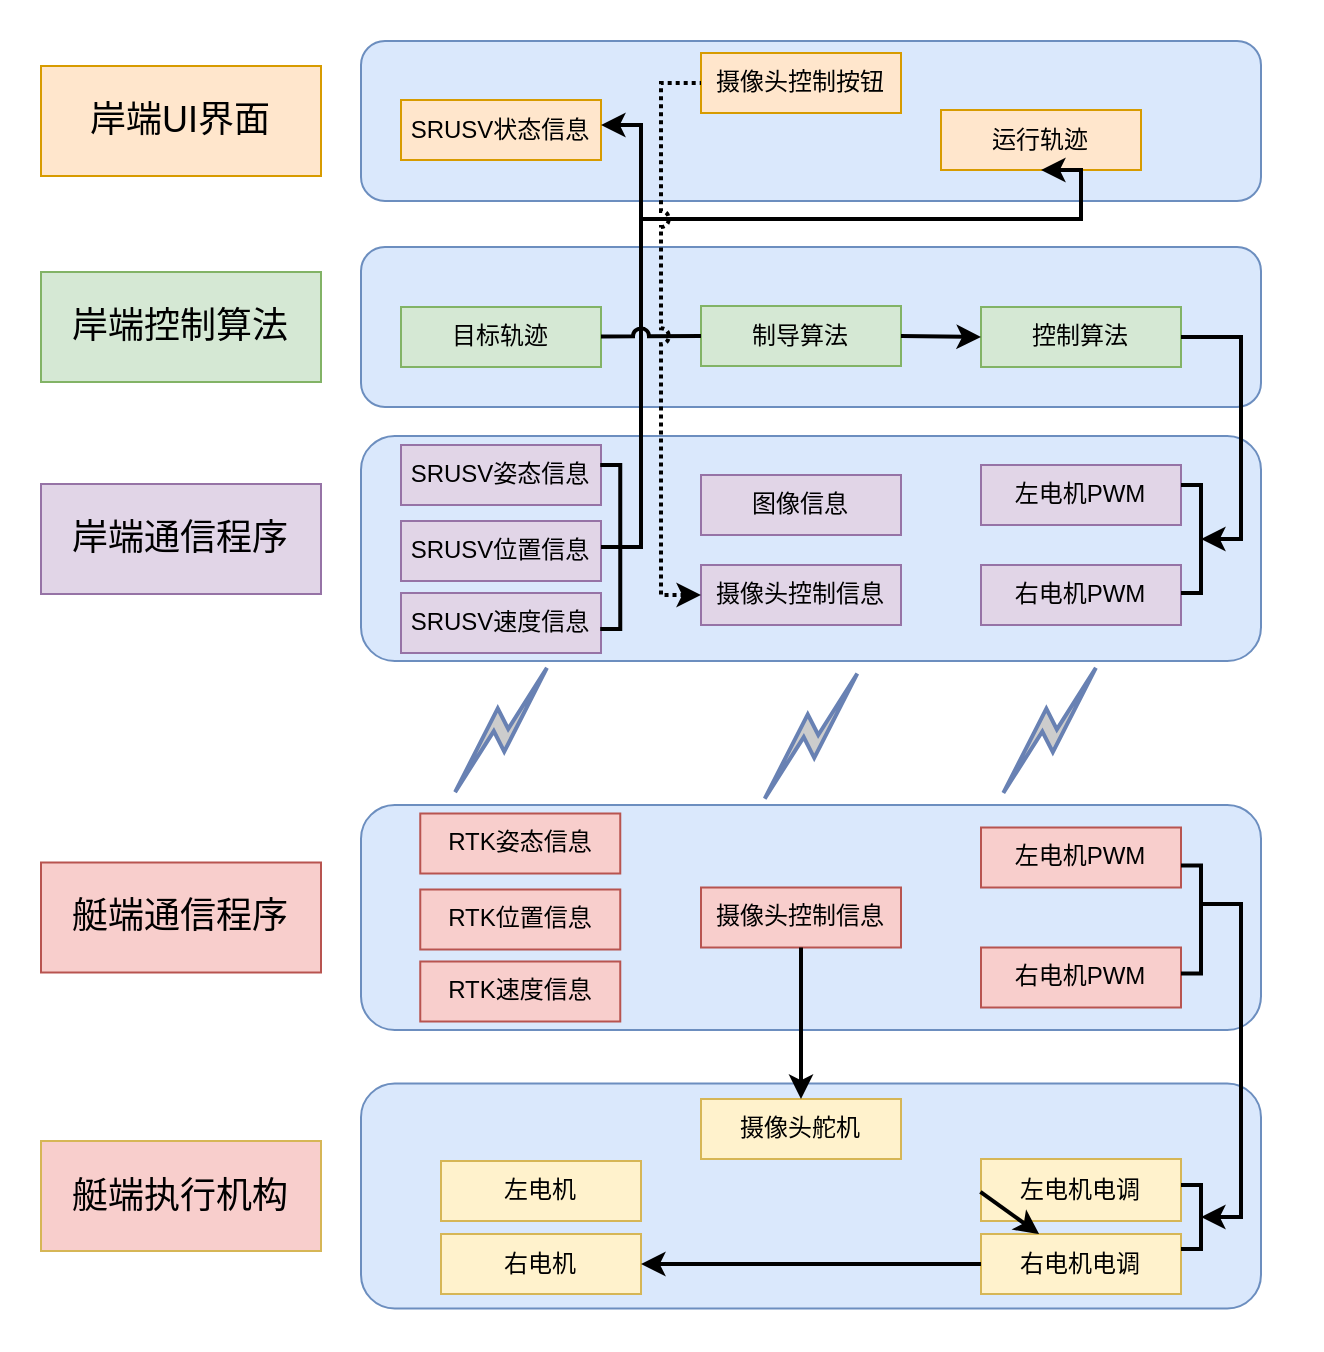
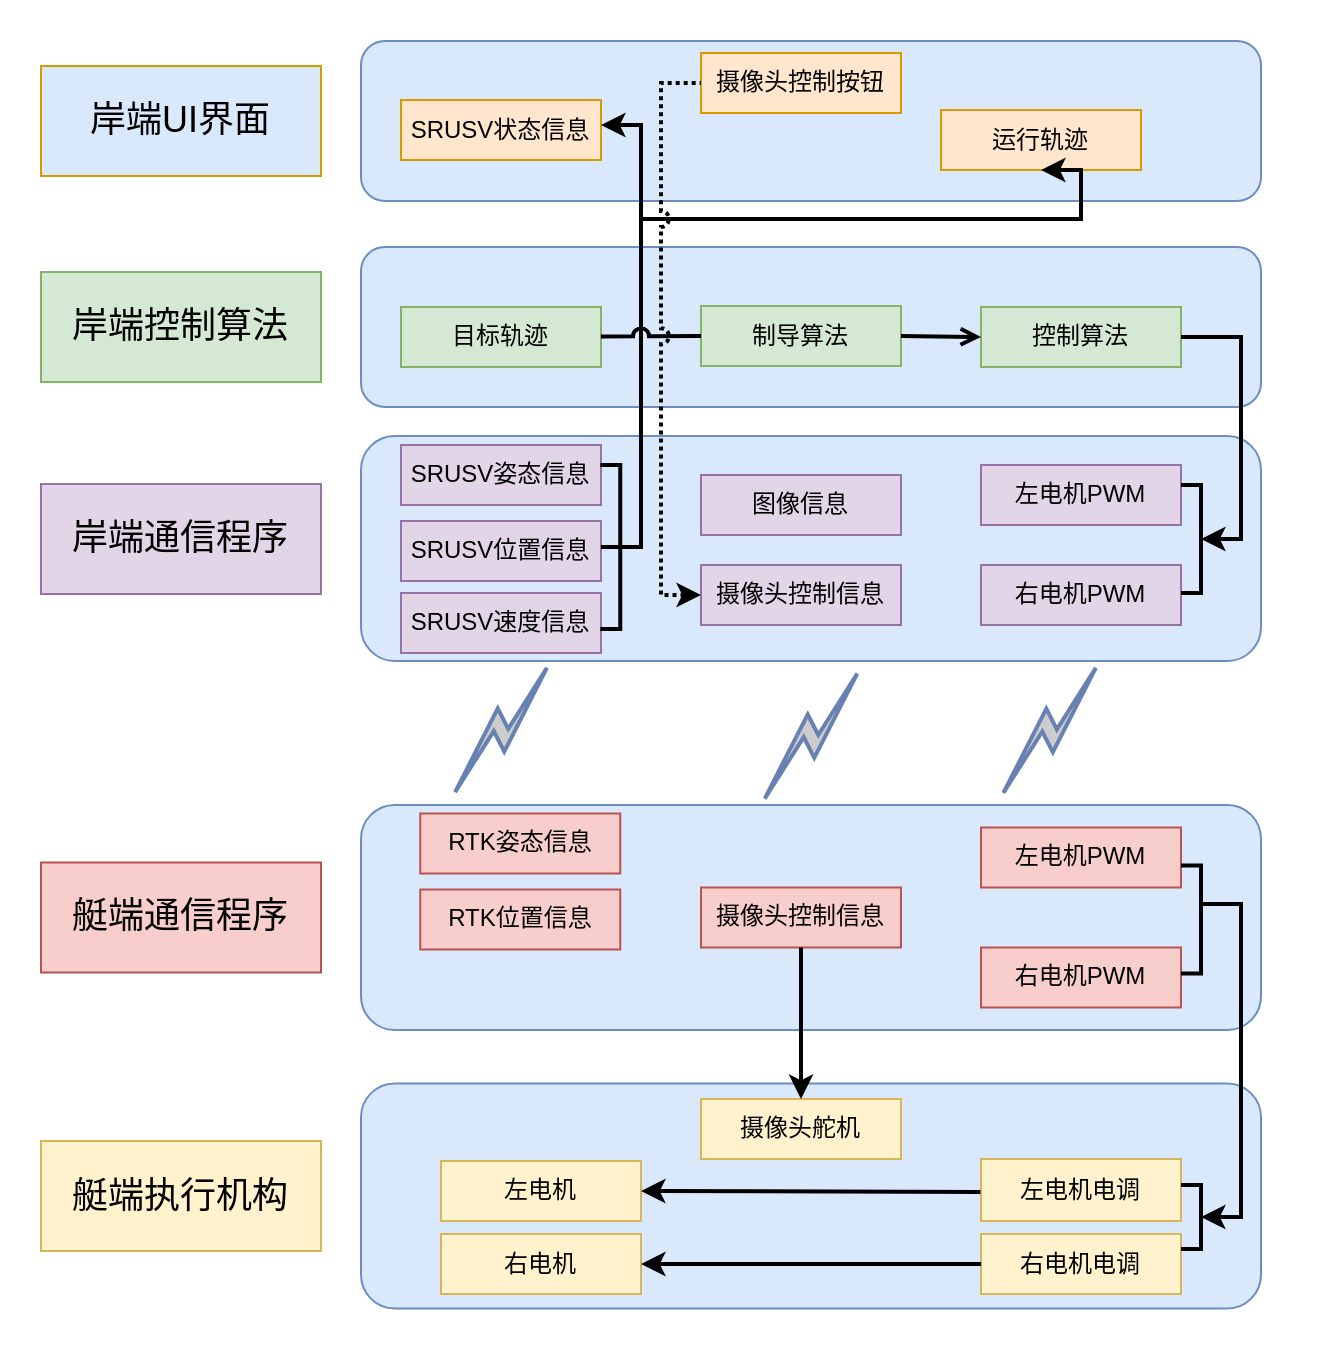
node "岸端UI界面": fillcolor #ffe6cc -> #dae8fc
edge "制导算法" -> "控制算法": arrowhead classic -> open
node "RTK速度信息": removed
node "艇端执行机构": fillcolor #f8cecc -> #fff2cc
edge "左电机电调" -> "右电机电调": now "左电机电调" -> "左电机"
